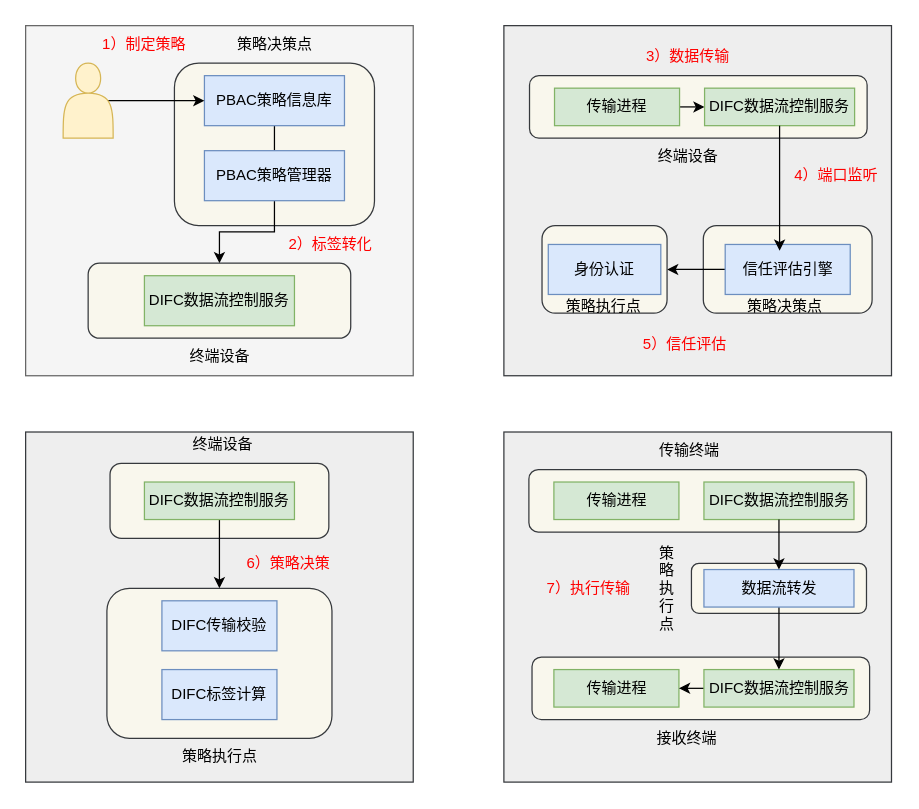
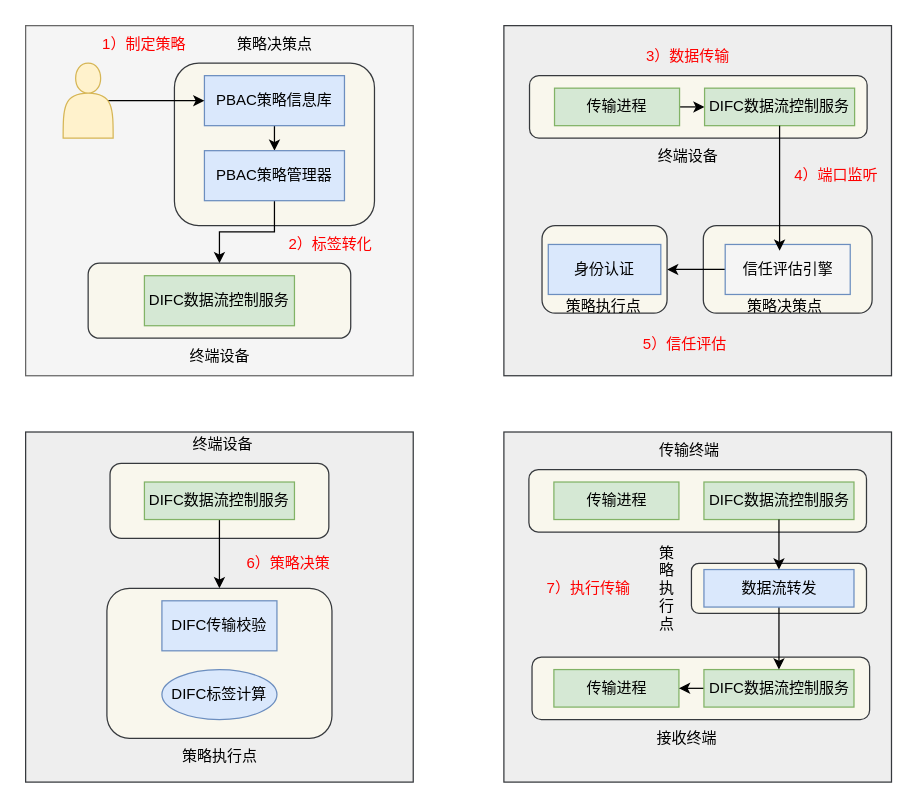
edge "PBAC策略信息库" -- "PBAC策略管理器": arrowhead none -> classic
node "信任评估引擎": fillcolor #dae8fc -> #f5f5f5
node "DIFC标签计算": shape rectangle -> ellipse
